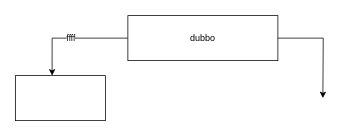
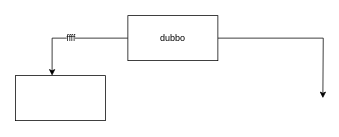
node "dubbo": size 150x45 -> 90x45
